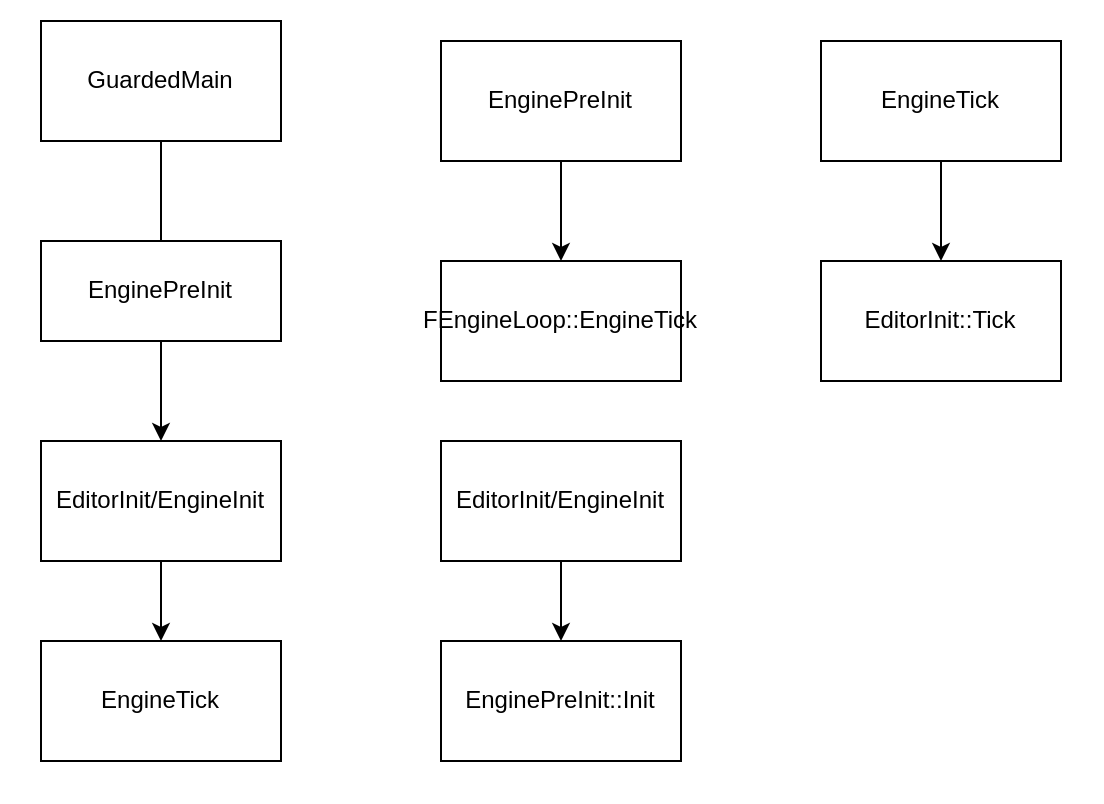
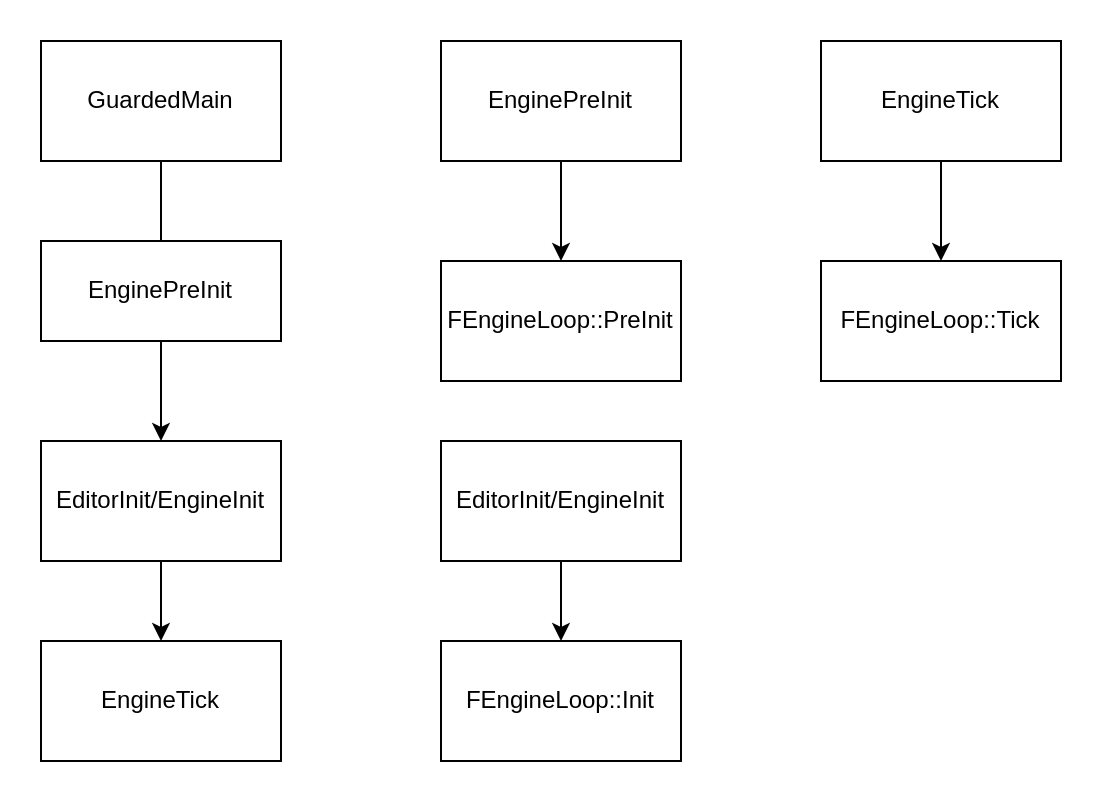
node "GuardedMain": moved (161, 81) -> (161, 101)
node "FEngineLoop::EngineTick": label "FEngineLoop::EngineTick" -> "FEngineLoop::PreInit"
node "EditorInit::Tick": label "EditorInit::Tick" -> "FEngineLoop::Tick"
node "EnginePreInit::Init": label "EnginePreInit::Init" -> "FEngineLoop::Init"
